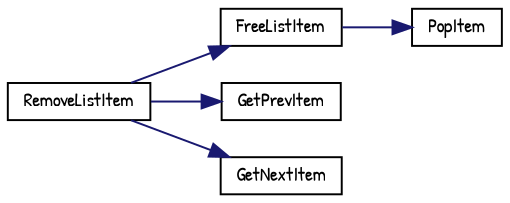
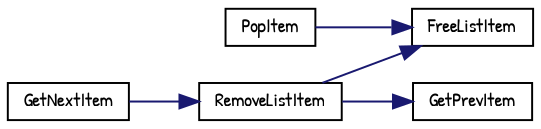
edge "FreeListItem" -> "PopItem": reversed
edge "RemoveListItem" -> "GetNextItem": reversed
